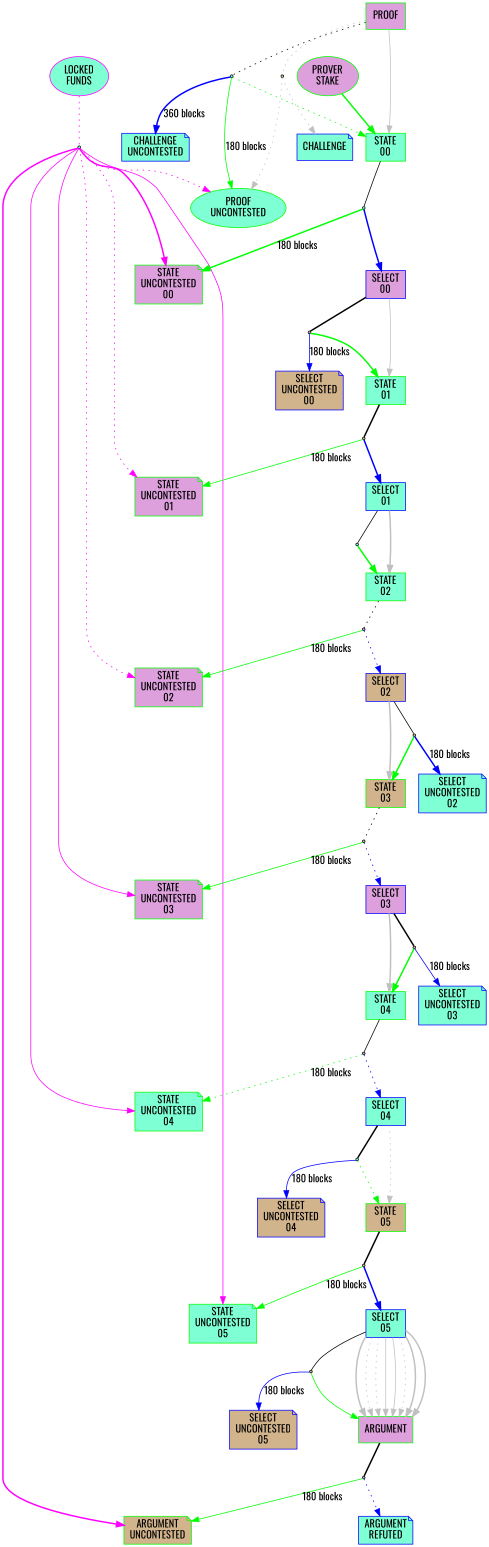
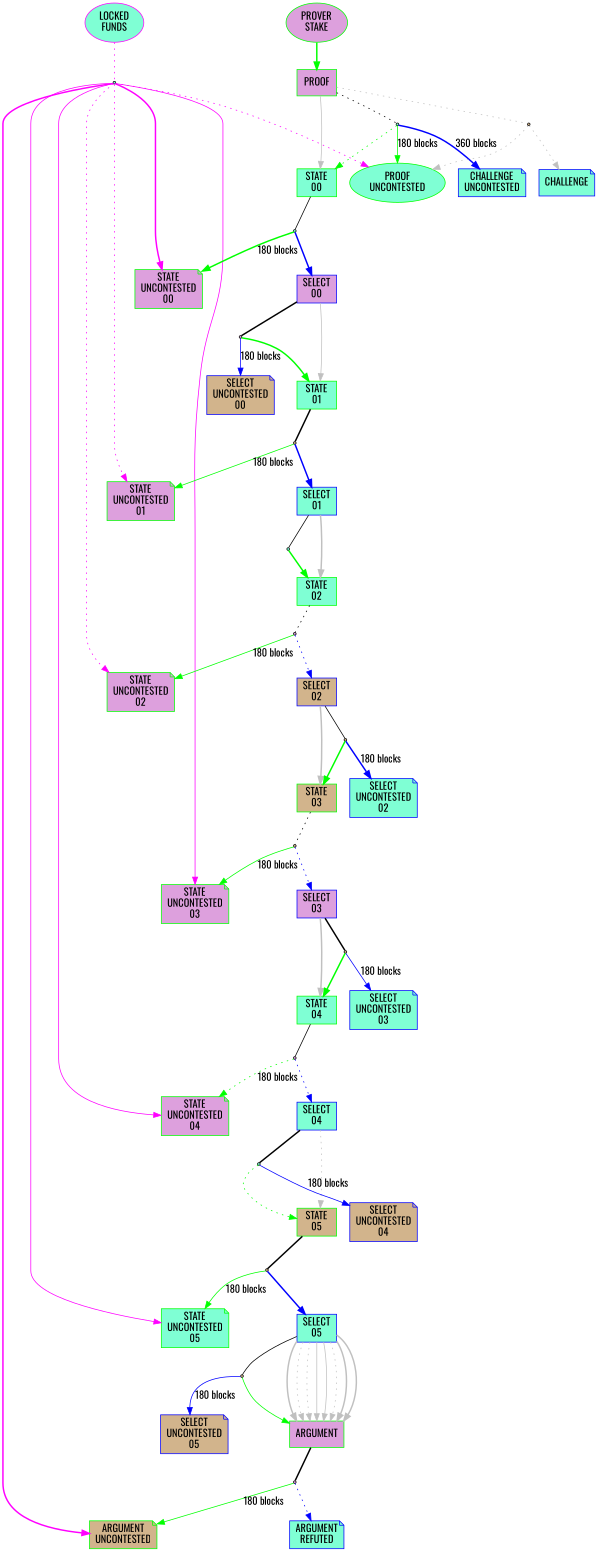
edge "PROVER STAKE" -> "STATE 00": now "PROVER STAKE" -> "PROOF"
node "STATE UNCONTESTED 04": fillcolor aquamarine -> plum
